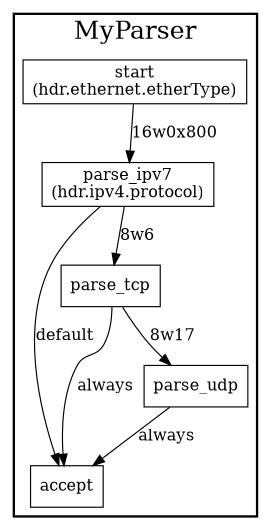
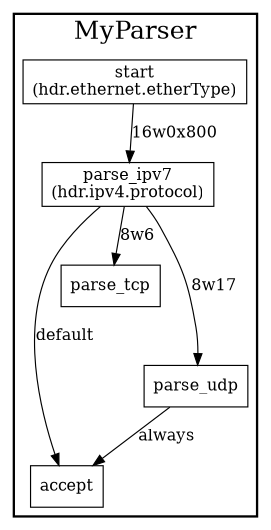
edge "parse_tcp" -> "parse_udp": now "parse_ipv7 (hdr.ipv4.protocol)" -> "parse_udp"
edge "parse_tcp" -> "accept": removed, label "always"
